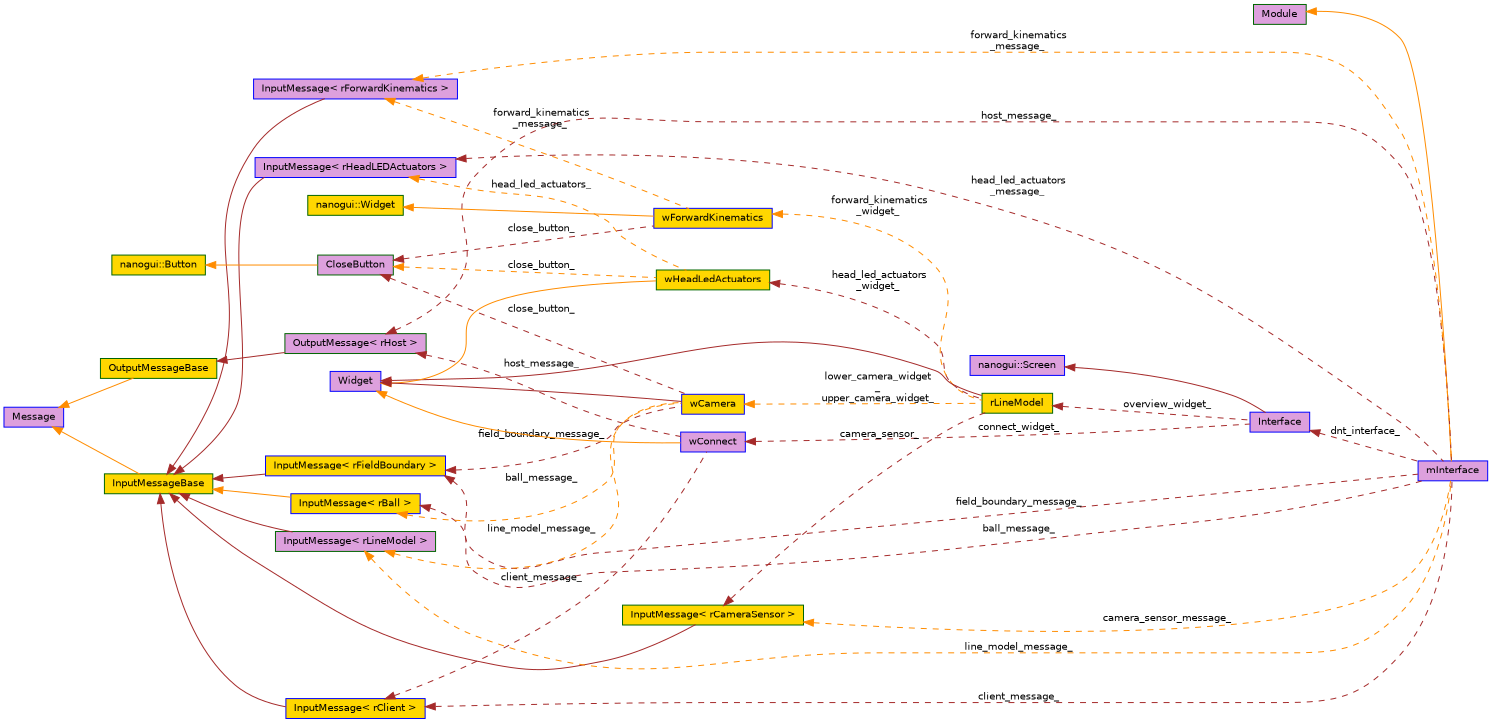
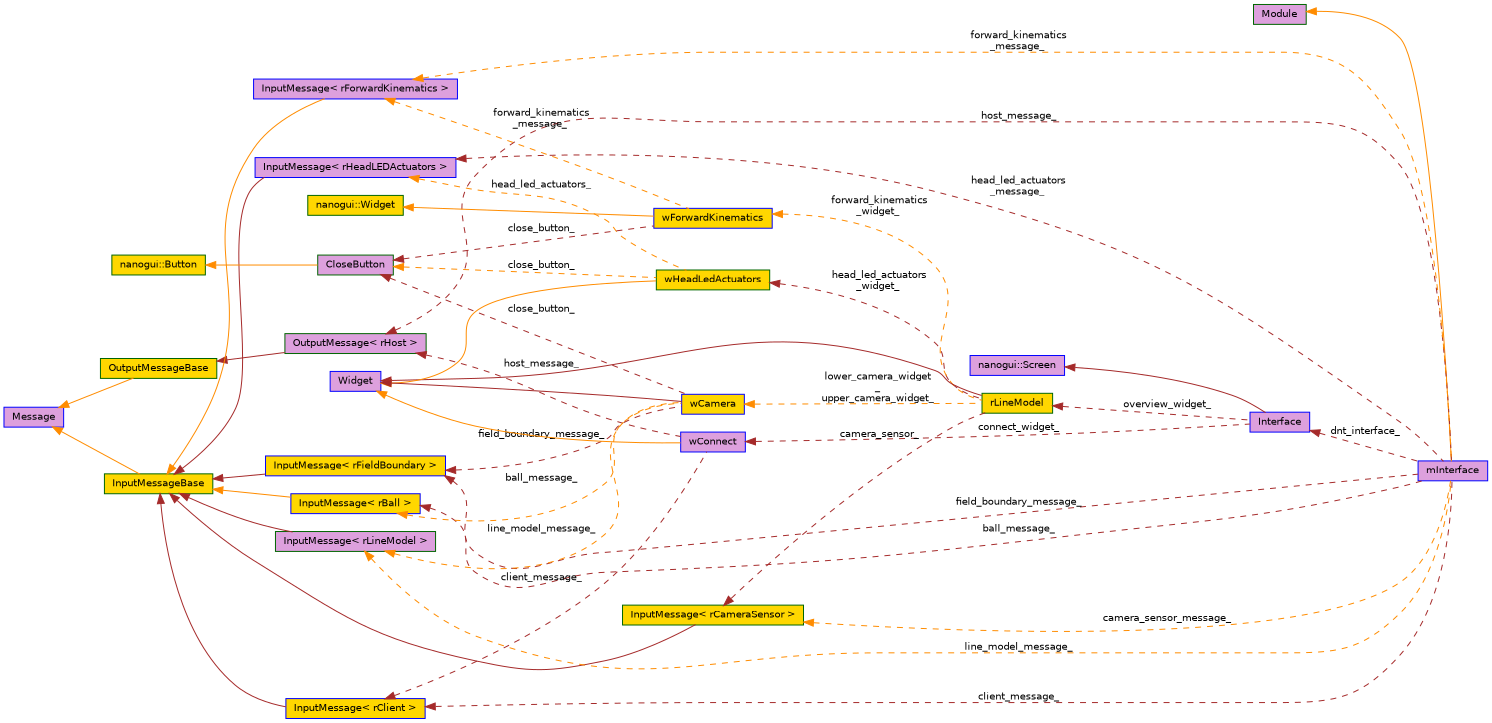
edge "InputMessage< rForwardKinematics >" -> "InputMessageBase": color brown -> darkorange
